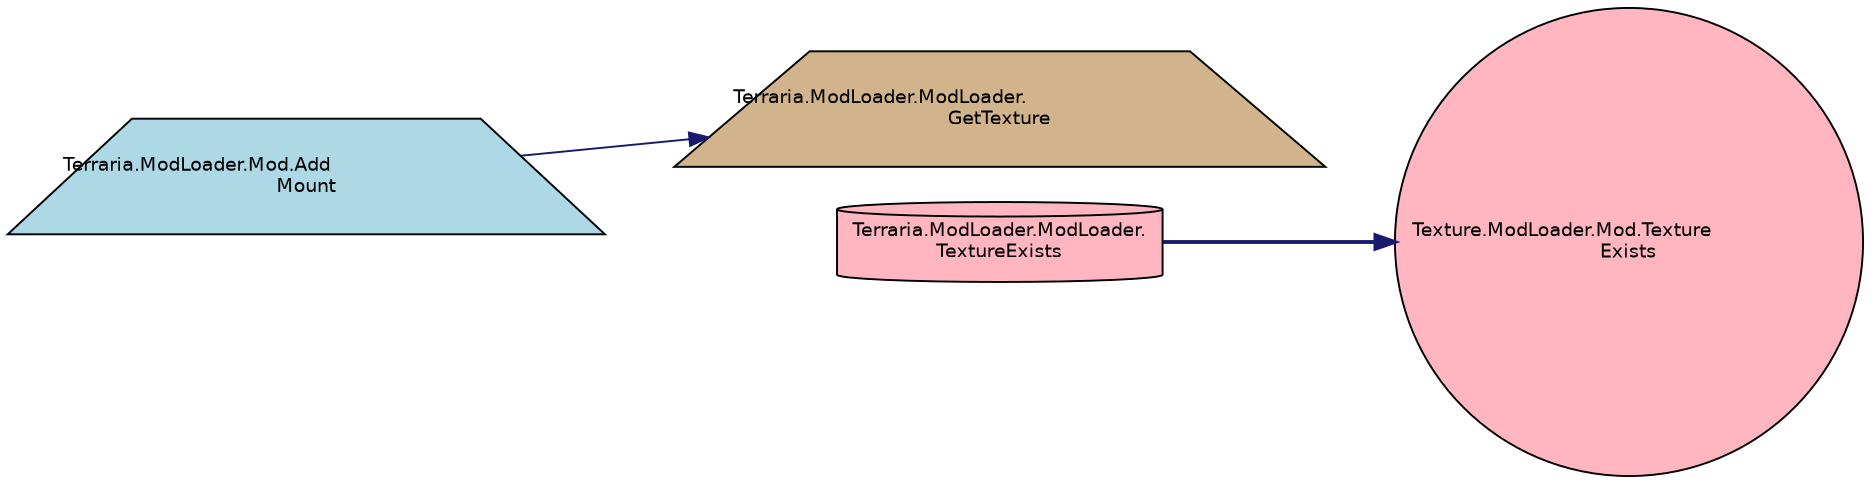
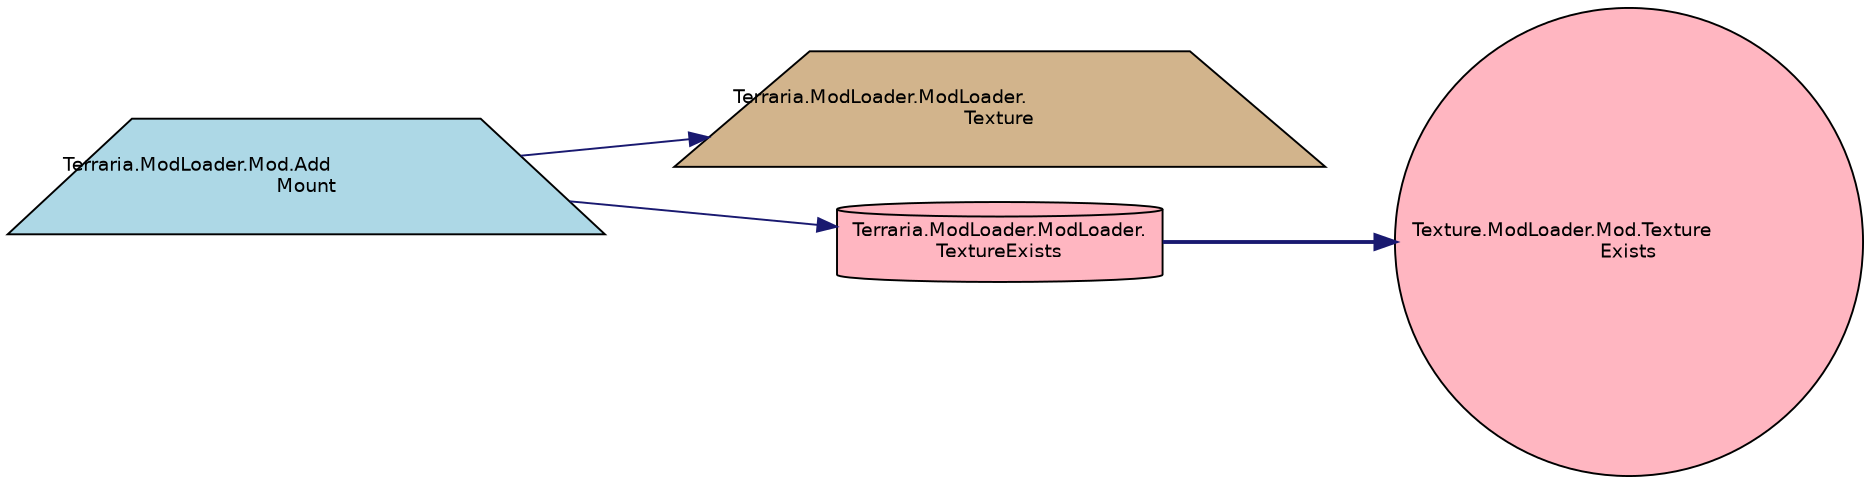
node "Terraria.ModLoader.ModLoader. GetTexture": label "Terraria.ModLoader.ModLoader. GetTexture" -> "Terraria.ModLoader.ModLoader. Texture"
edge "Terraria.ModLoader.Mod.Add Mount" -> "Terraria.ModLoader.ModLoader. TextureExists": added
